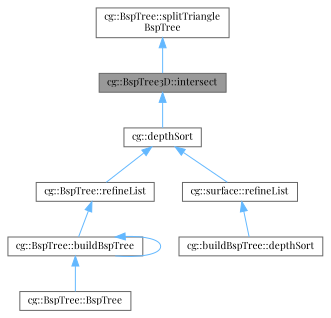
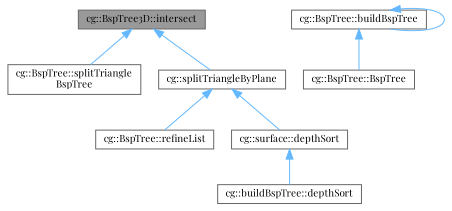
edge "cg::BspTree3D::intersect" -> "cg::BspTree::splitTriangle BspTree": reversed
node "cg::depthSort": label "cg::depthSort" -> "cg::splitTriangleByPlane"
node "cg::surface::refineList": label "cg::surface::refineList" -> "cg::surface::depthSort"
edge "cg::BspTree::buildBspTree" -> "cg::BspTree::refineList": removed
